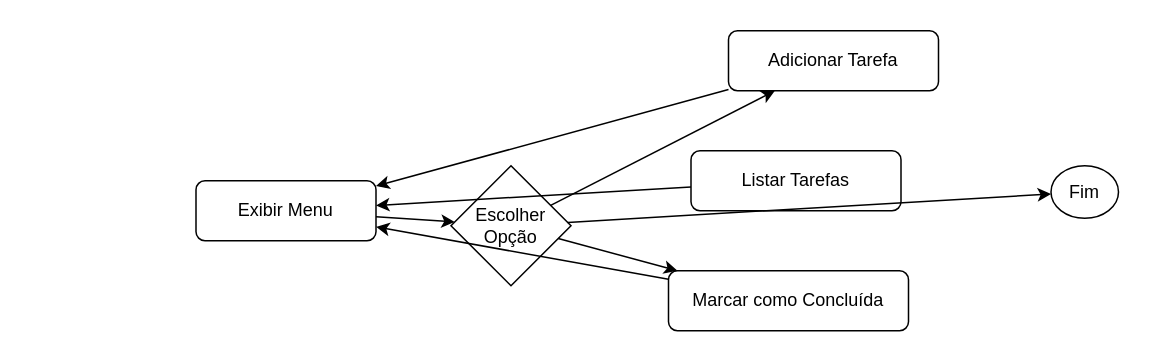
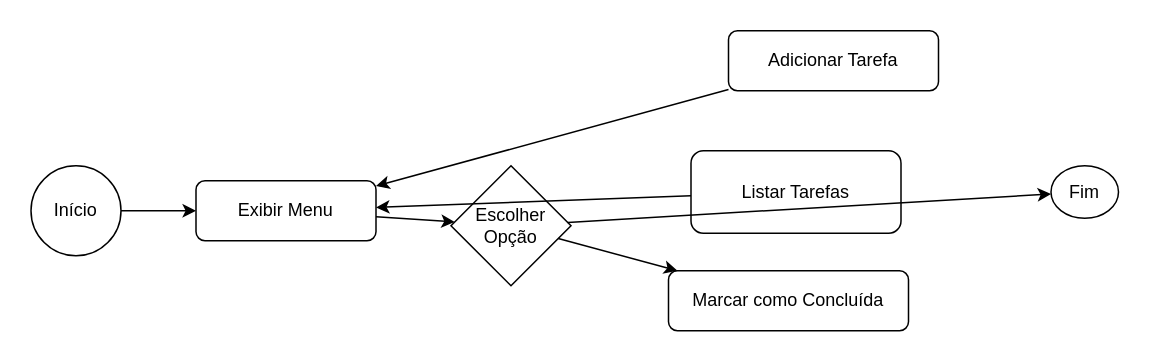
edge "Escolher Opção" -> "Adicionar Tarefa": removed
node "Listar Tarefas": size 210x60 -> 210x83
node "Início": added
edge "Início" -> "Exibir Menu": added
edge "Marcar como Concluída" -> "Exibir Menu": removed
